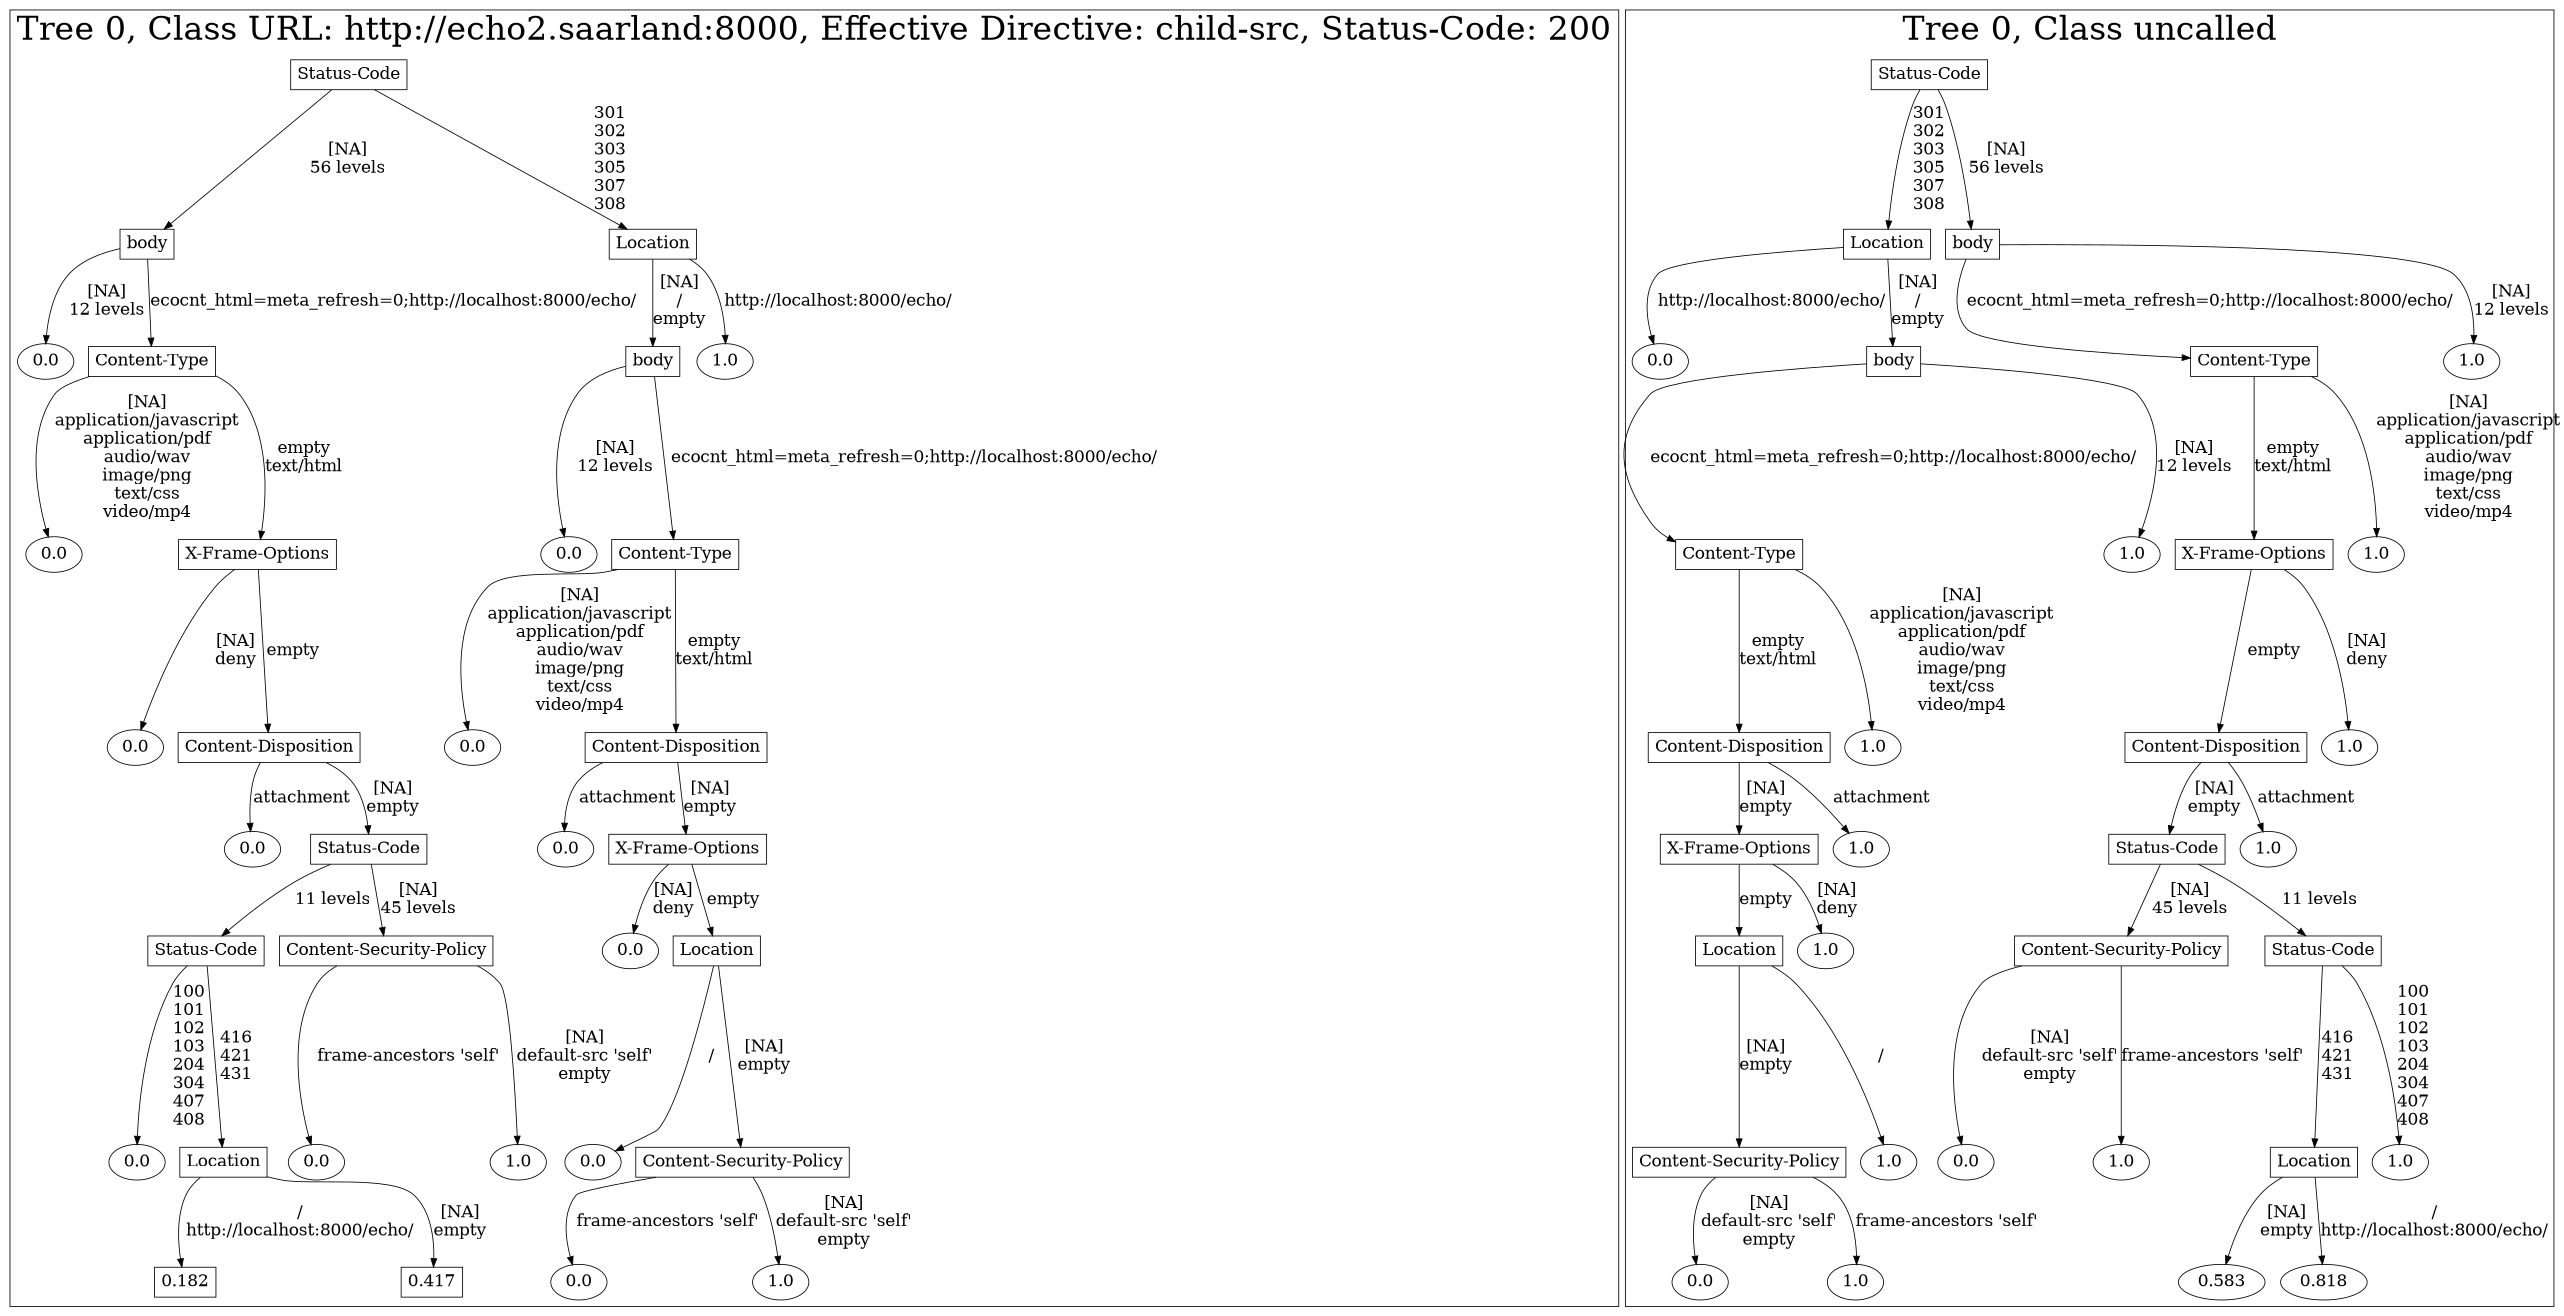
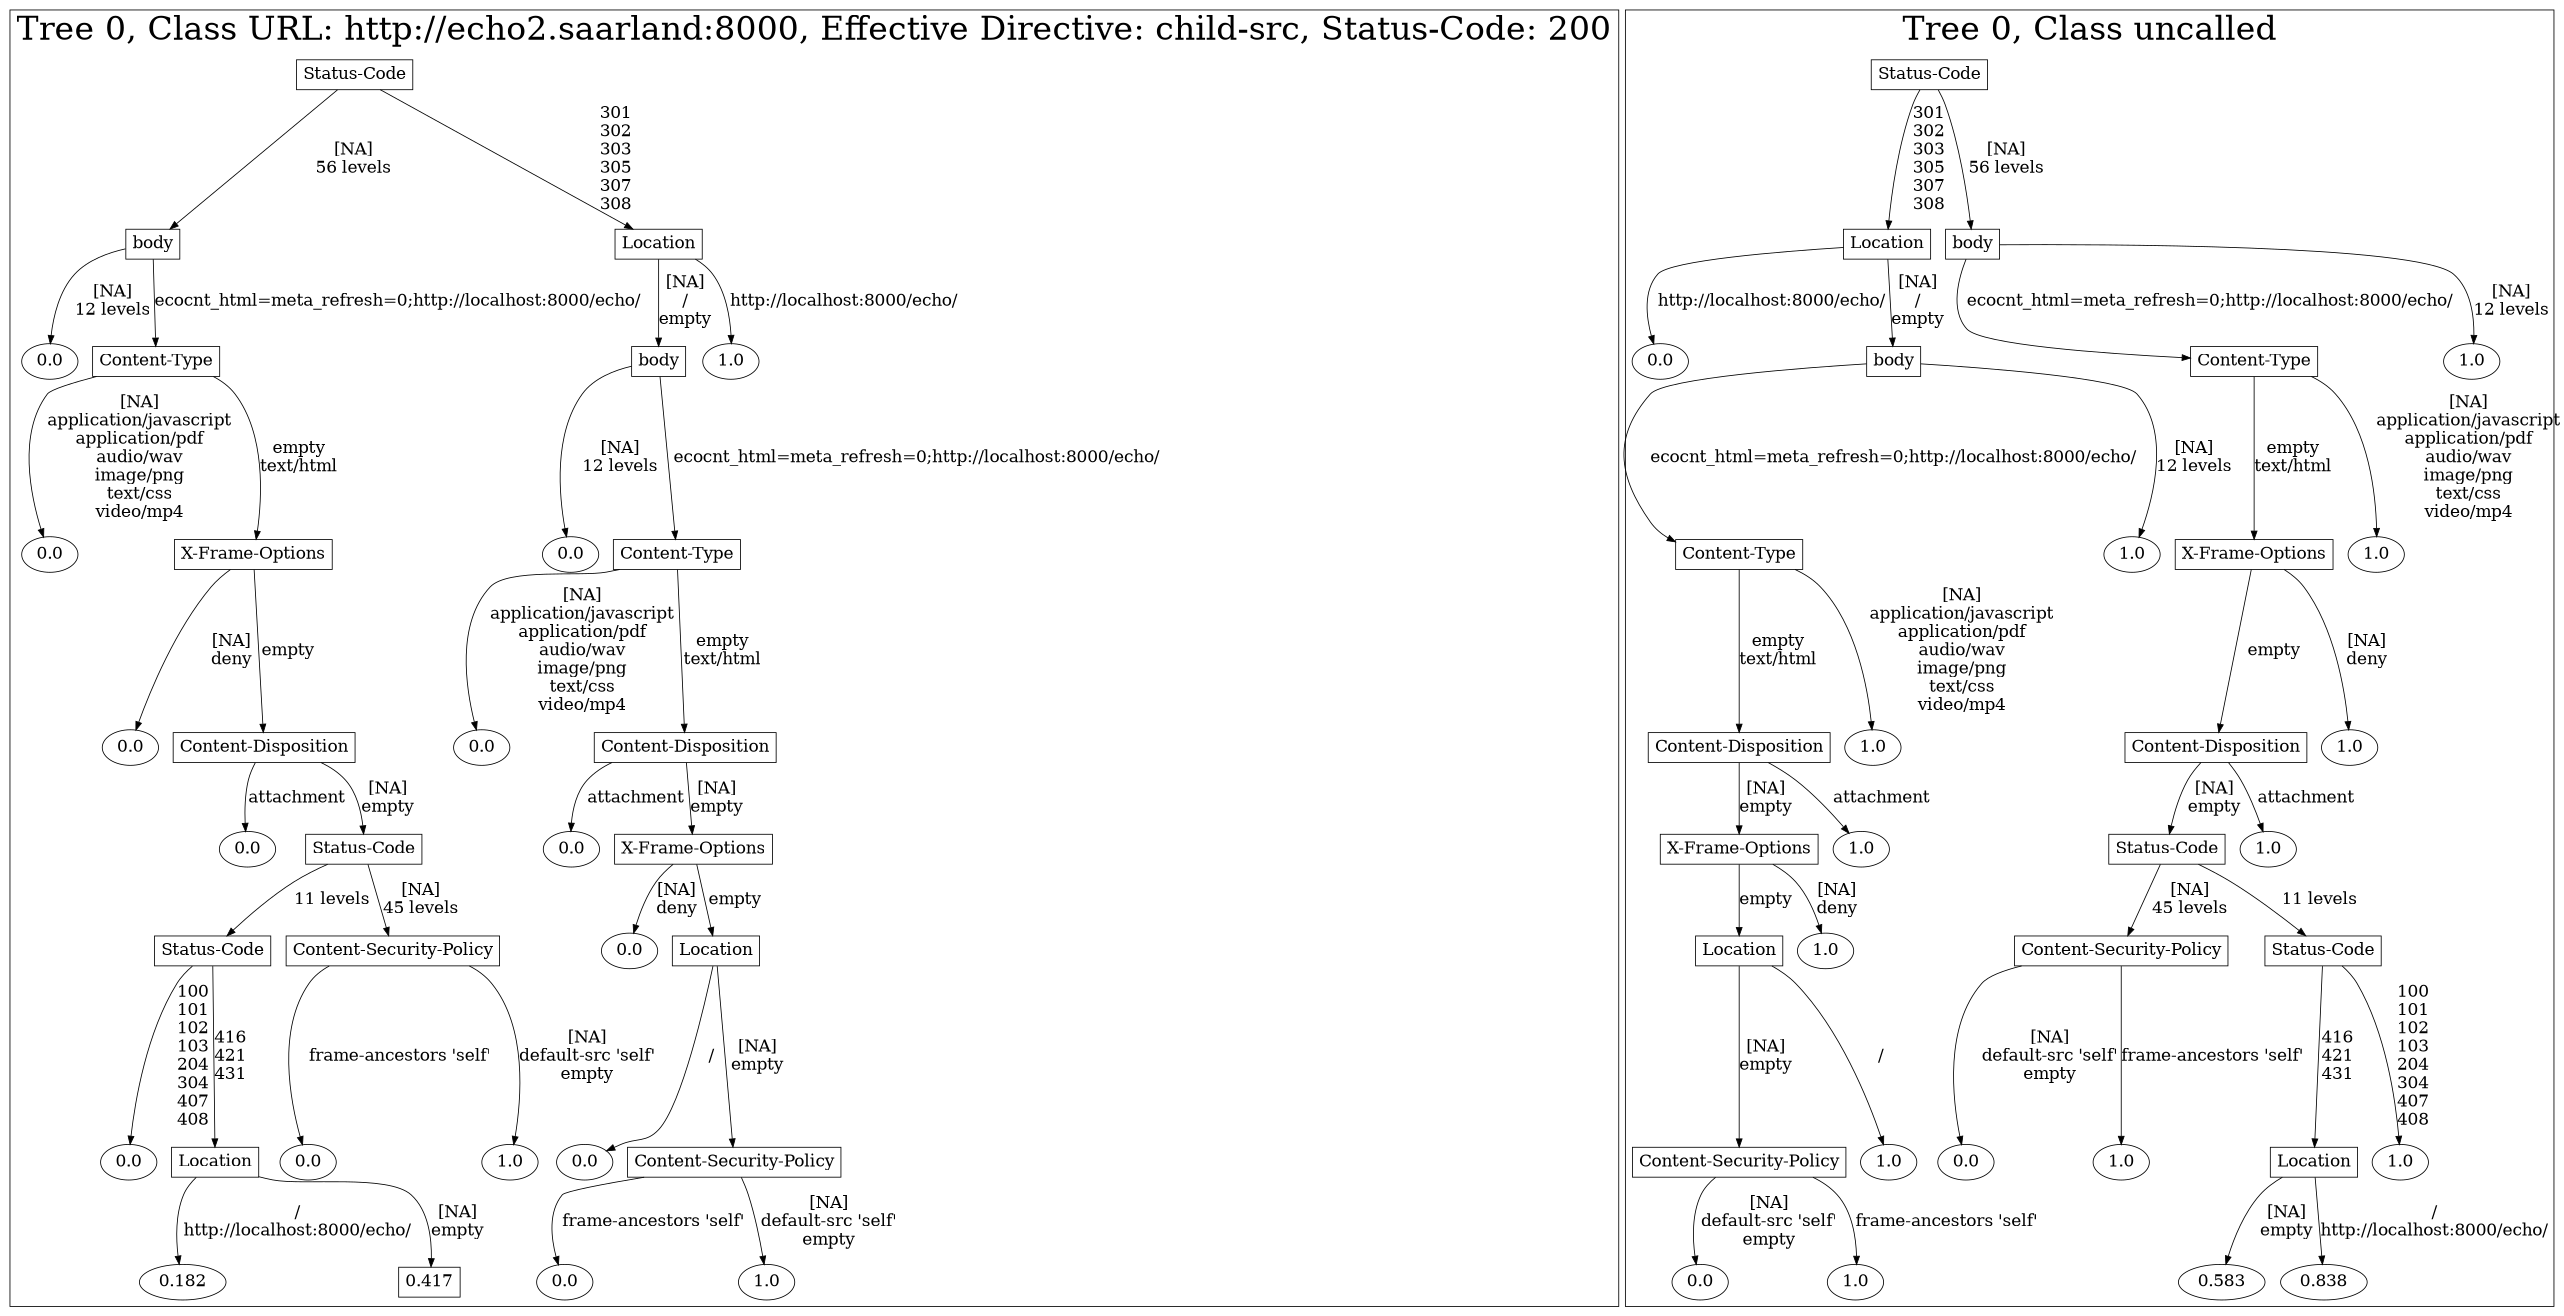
node "0.182": shape box -> ellipse
node "0.818": label "0.818" -> "0.838"
